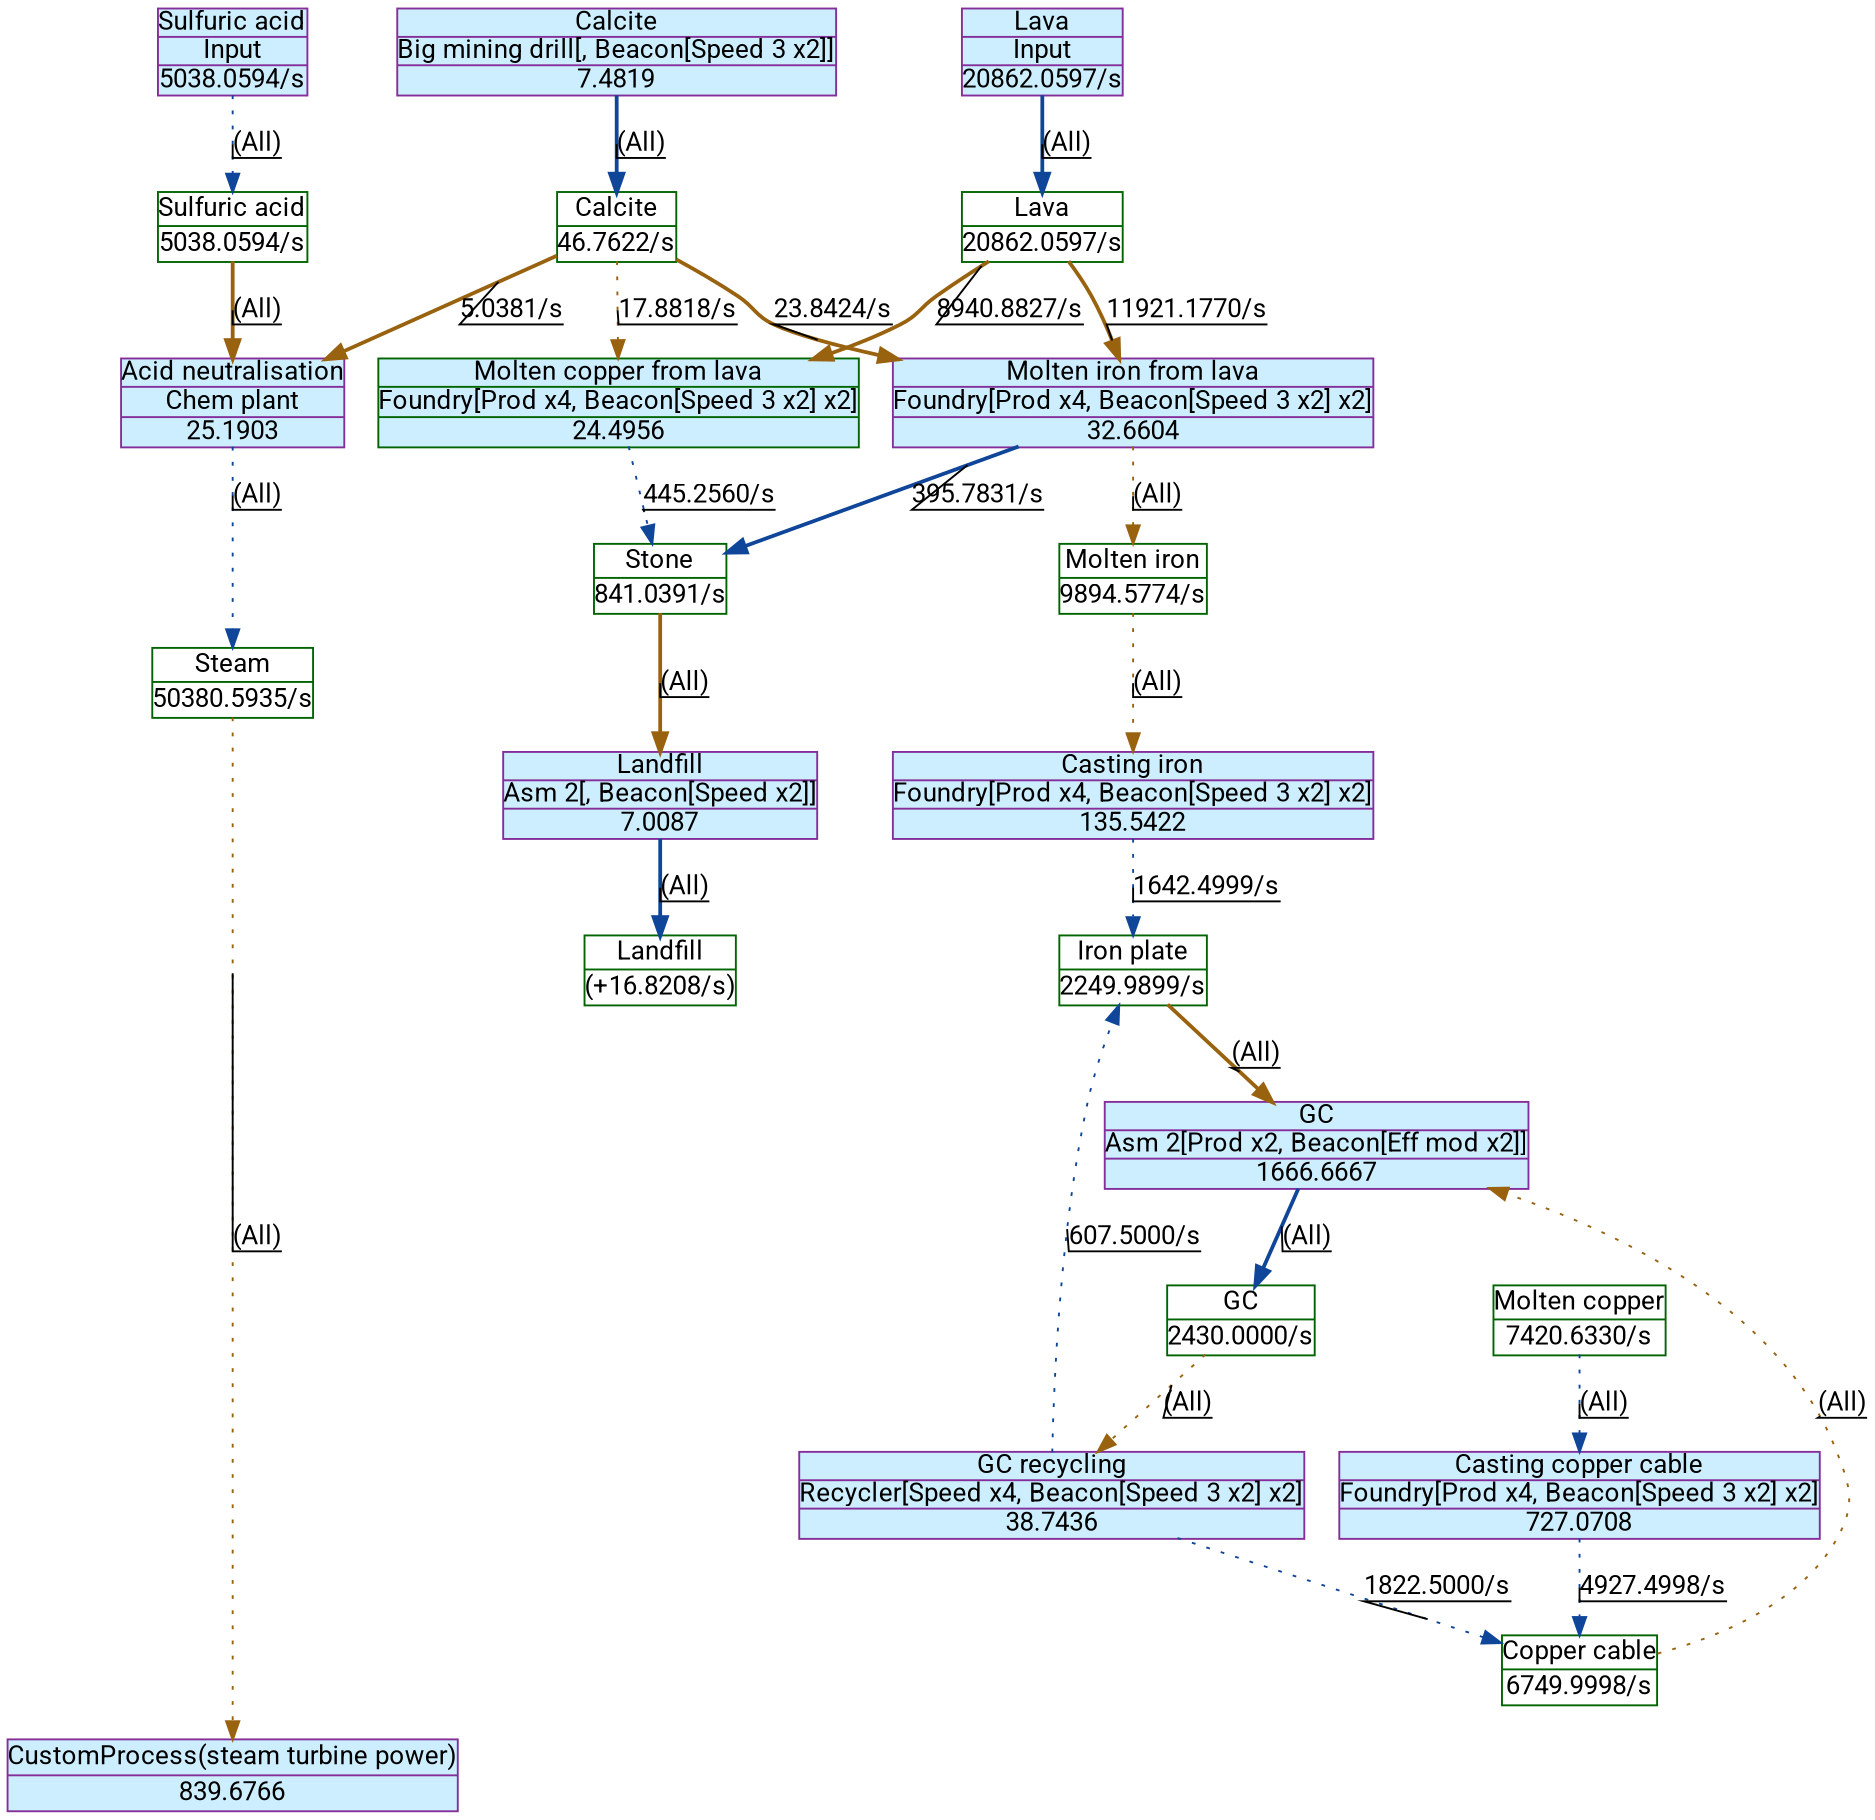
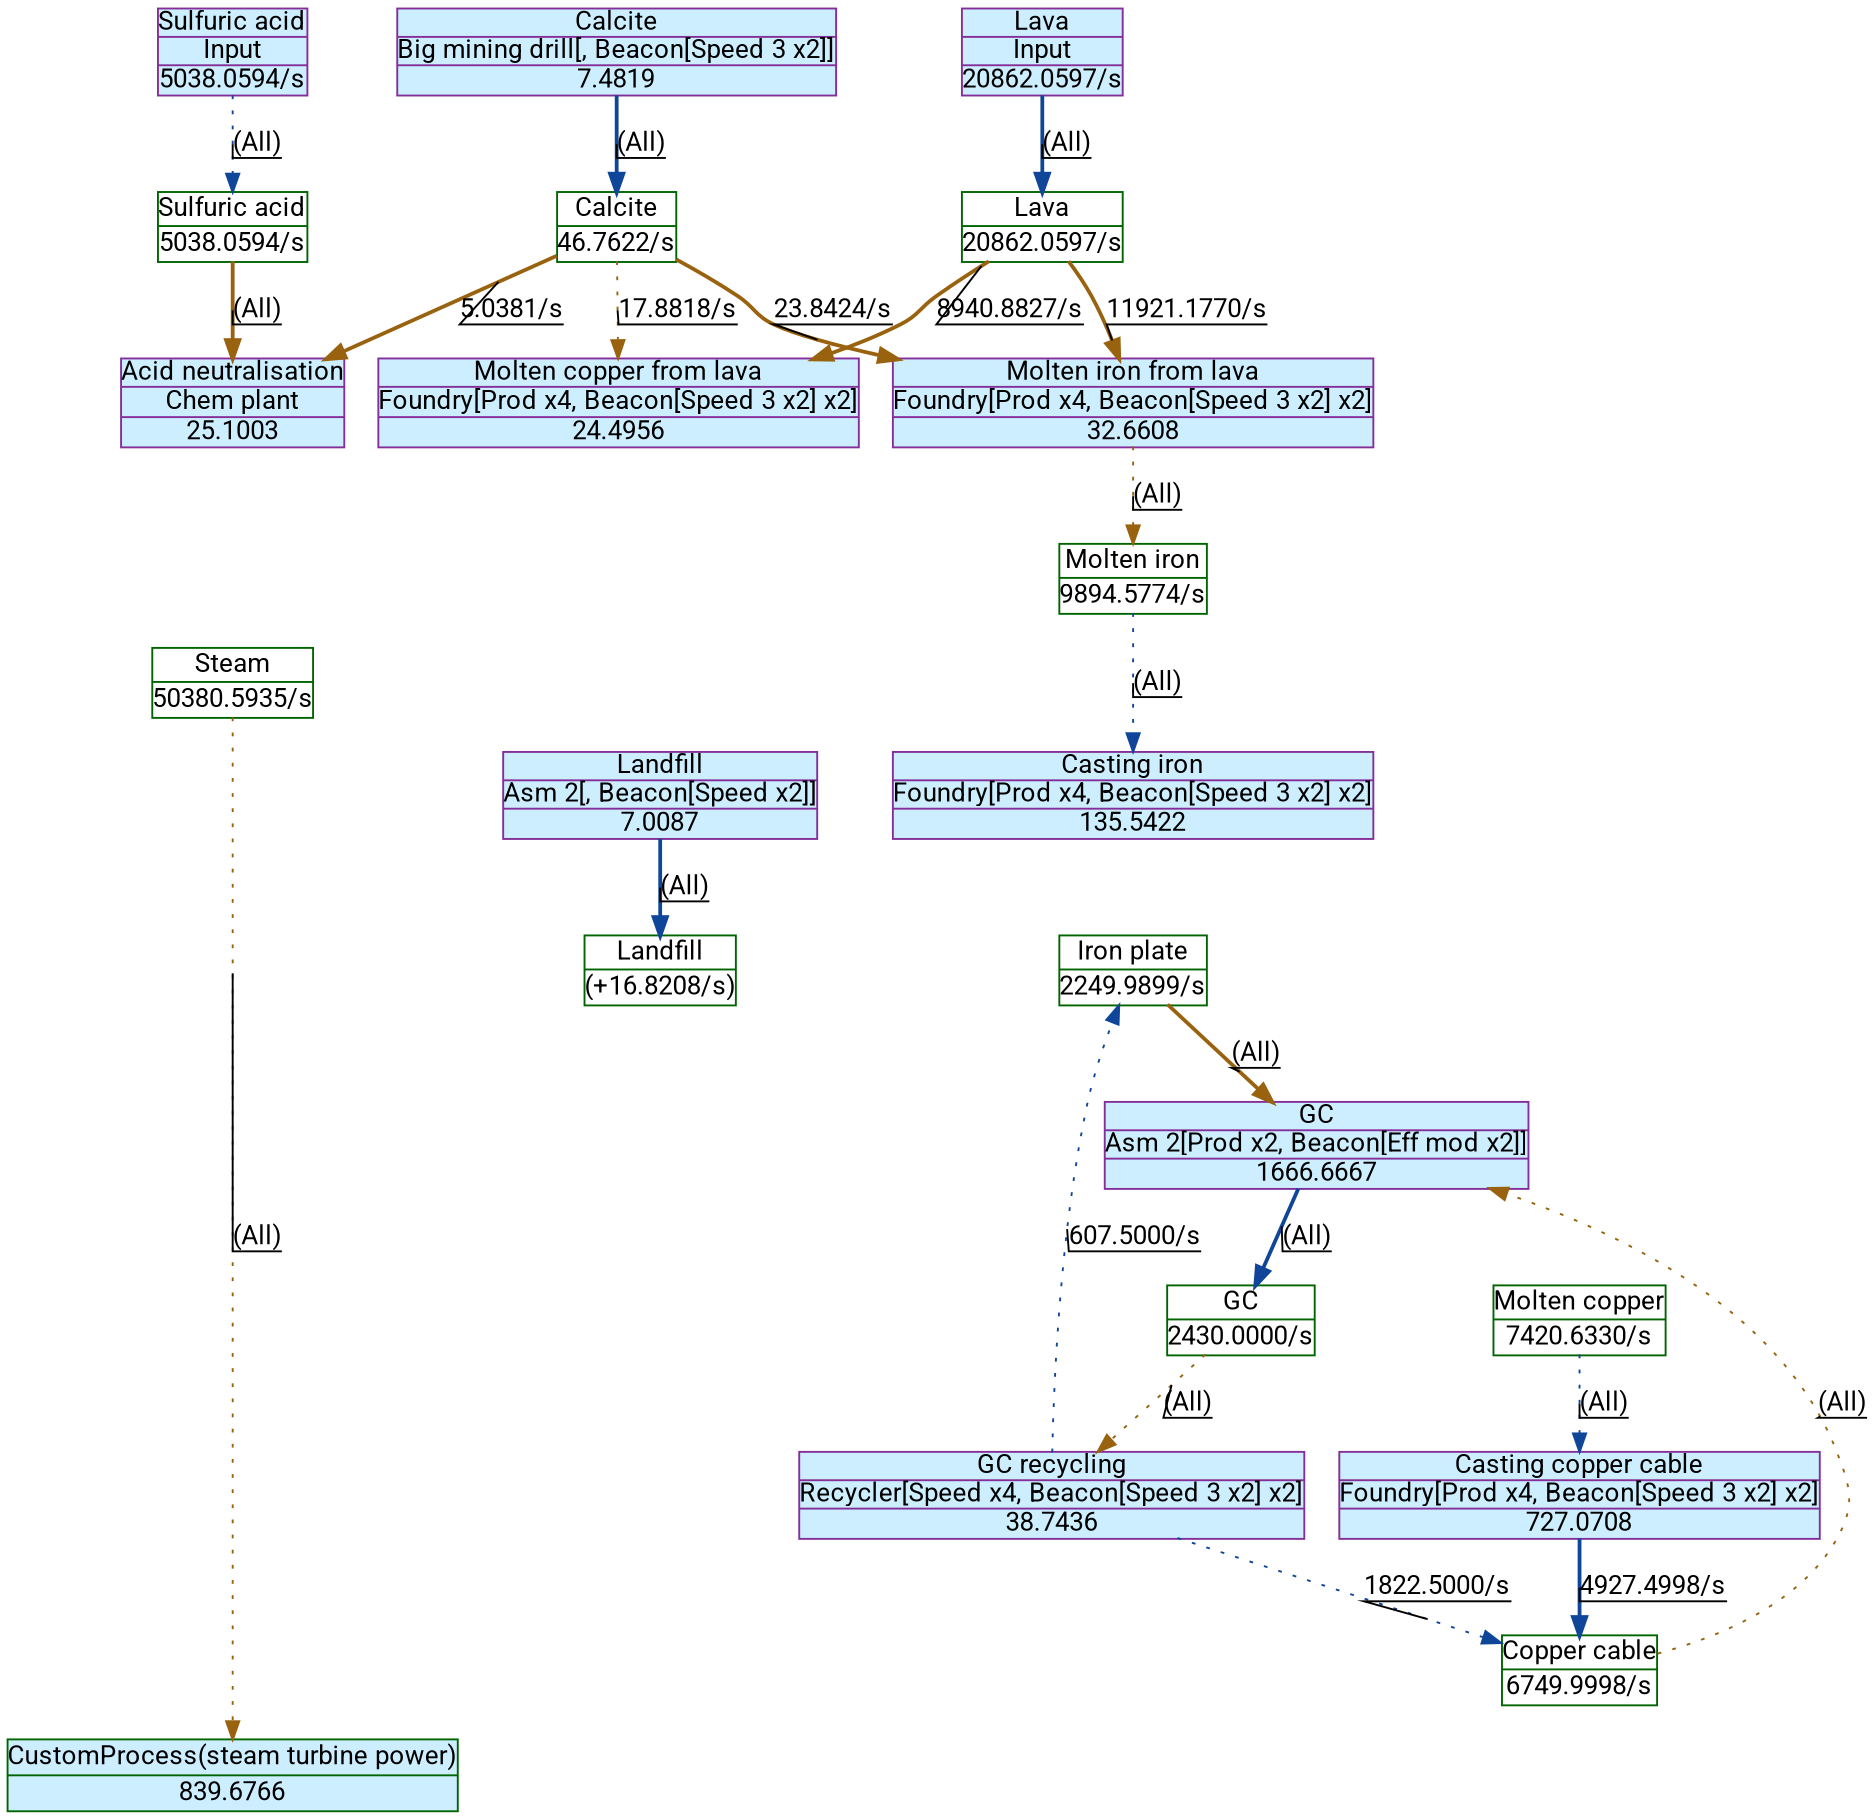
node "Molten copper from lava": color #006400 -> #842e99
node "Acid neutralisation": text "25.1903" -> "25.1003"
node "Molten iron from lava": text "32.6604" -> "32.6608"
edge "Acid neutralisation" -> "Steam": removed, label "(All)"
node "Stone": removed
edge "Molten iron" -> "Casting iron": color #99620f -> #0f4699
edge "Casting iron" -> "Iron plate": removed, label "1642.4999/s"
edge "Casting copper cable" -> "Copper cable": style dotted -> bold
node "CustomProcess(steam turbine power)": color #842e99 -> #006400
